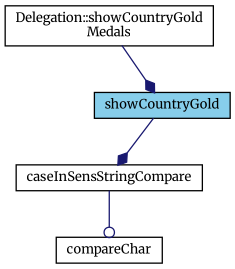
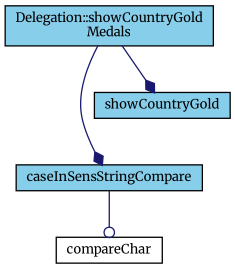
node "Delegation::showCountryGold Medals": fillcolor white -> skyblue
edge "showCountryGold" -> "caseInSensStringCompare": now "Delegation::showCountryGold Medals" -> "caseInSensStringCompare"
node "caseInSensStringCompare": fillcolor white -> skyblue
